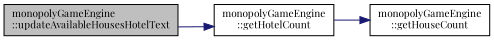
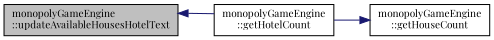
edge "monopolyGameEngine ::updateAvailableHousesHotelText" -> "monopolyGameEngine ::getHotelCount": reversed
